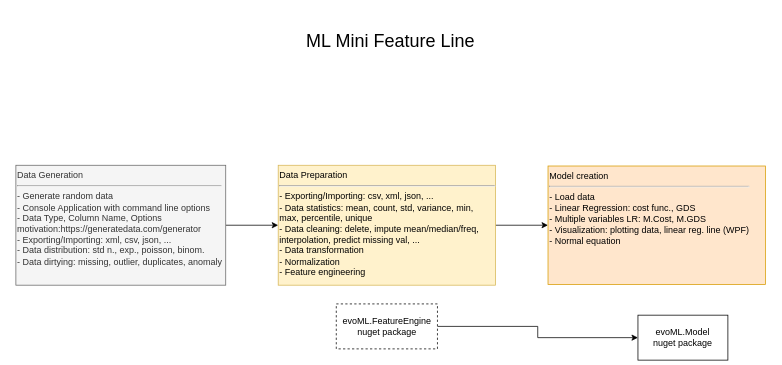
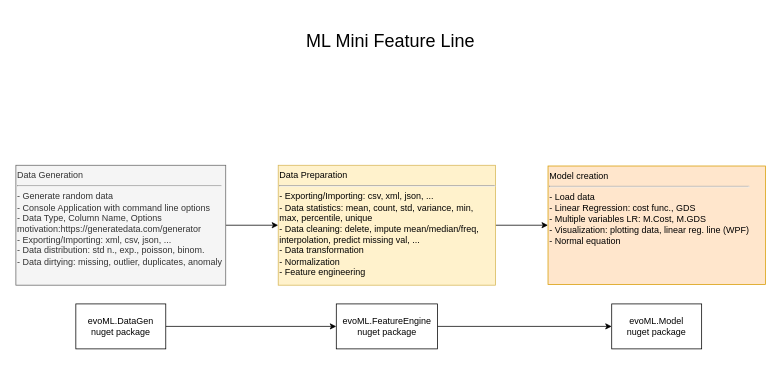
node "evoML.DataGen nuget package": added
edge "evoML.DataGen nuget package" -> "evoML.FeatureEngine nuget package": added
node "evoML.FeatureEngine nuget package": style dashed -> solid
node "evoML.Model nuget package": moved (683, 338) -> (657, 327)
